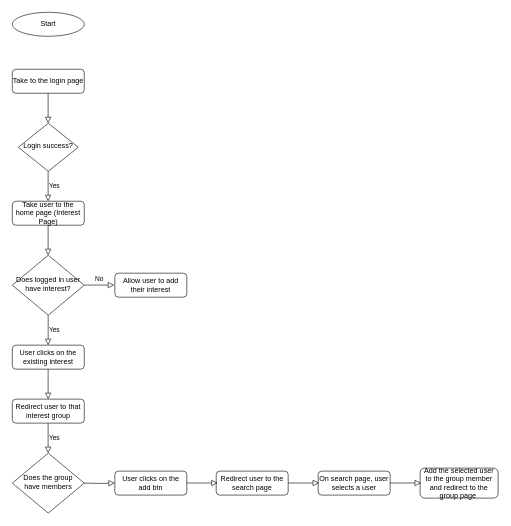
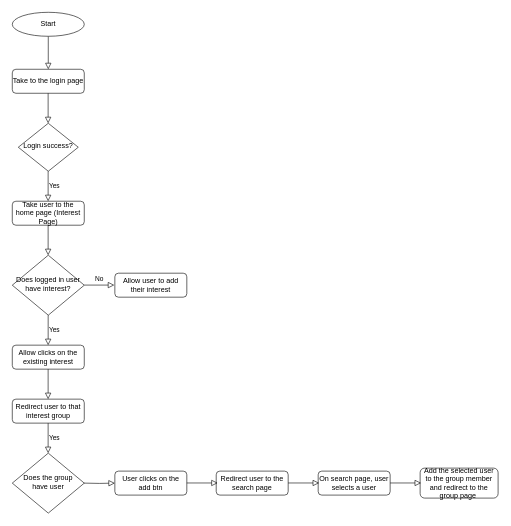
edge "Start" -> "Take to the login page": added
node "User clicks on the existing interest": label "User clicks on the existing interest" -> "Allow clicks on the existing interest"
node "Does the group have members": label "Does the group have members" -> "Does the group have user"
